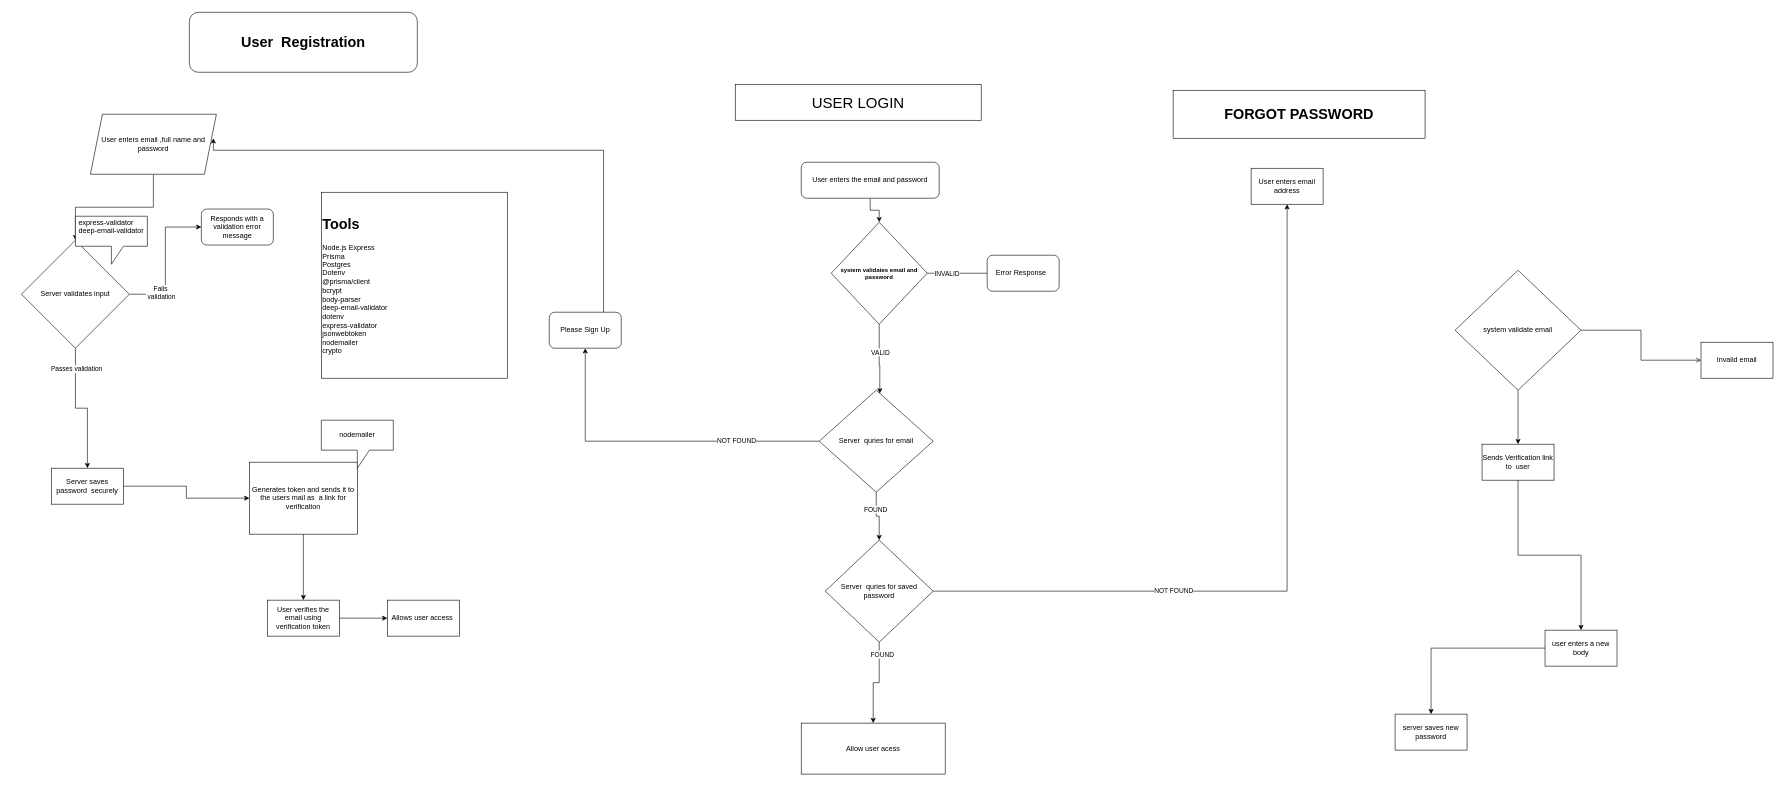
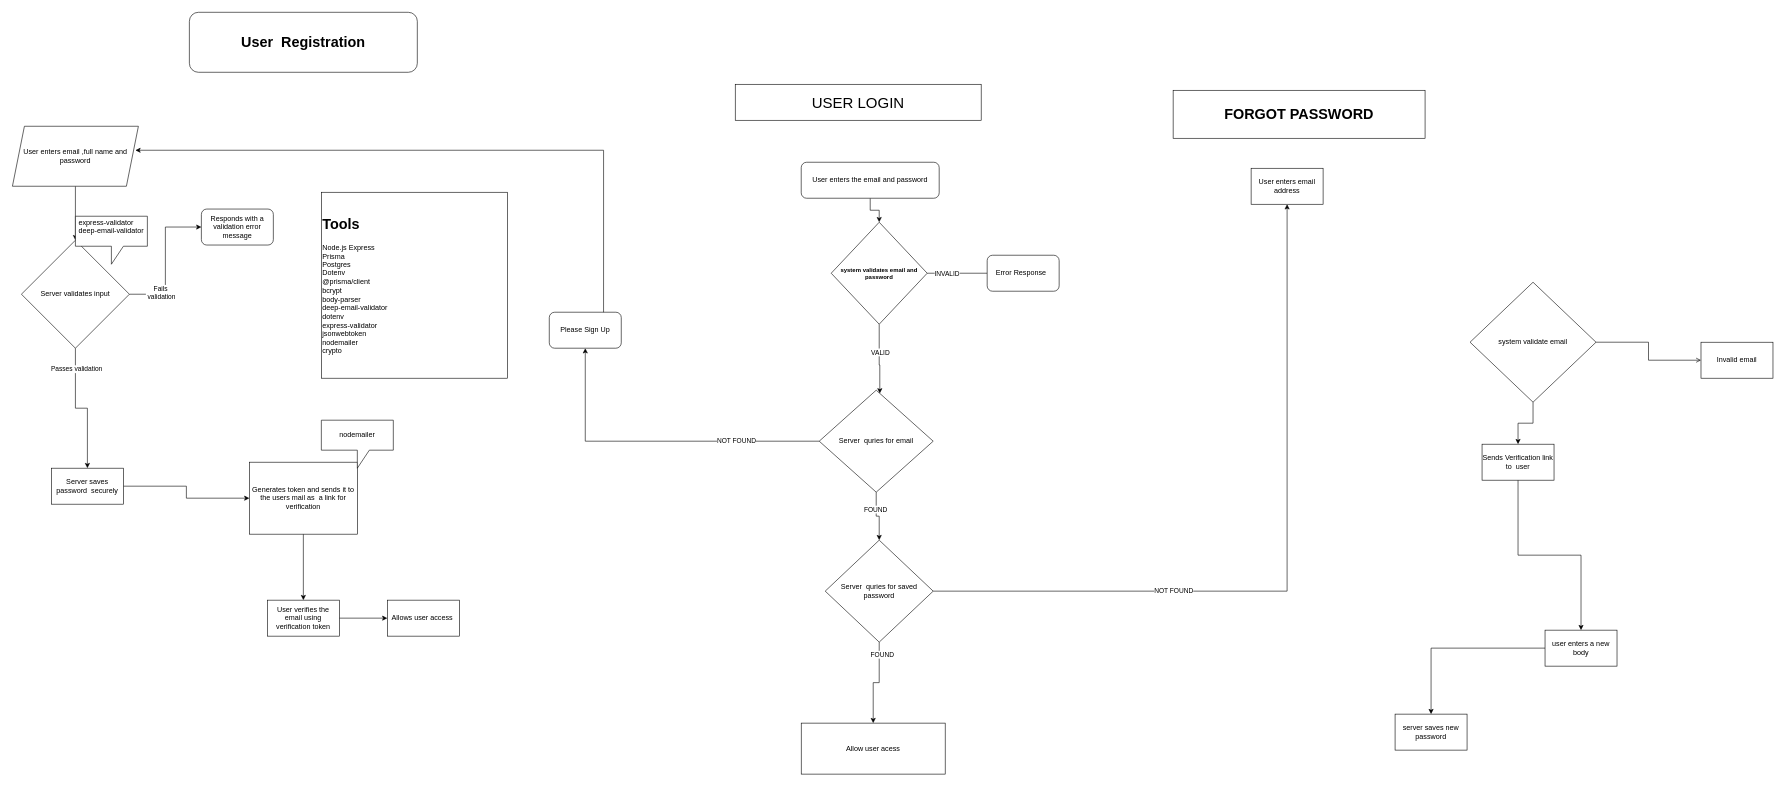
node "User enters email ,full name and password": moved (153, 144) -> (75, 156)
node "system validate email": moved (1518, 330) -> (1533, 342)
